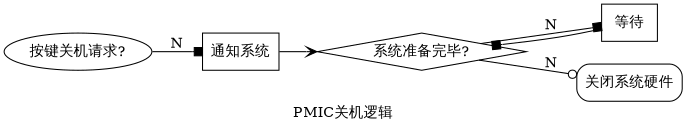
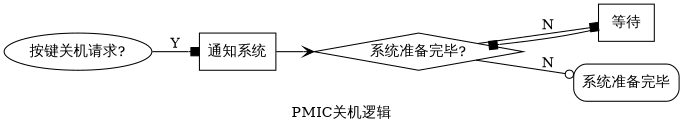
edge "按键关机请求?" -> "通知系统": label "N" -> "Y"
node "关闭系统硬件": label "关闭系统硬件" -> "系统准备完毕"
